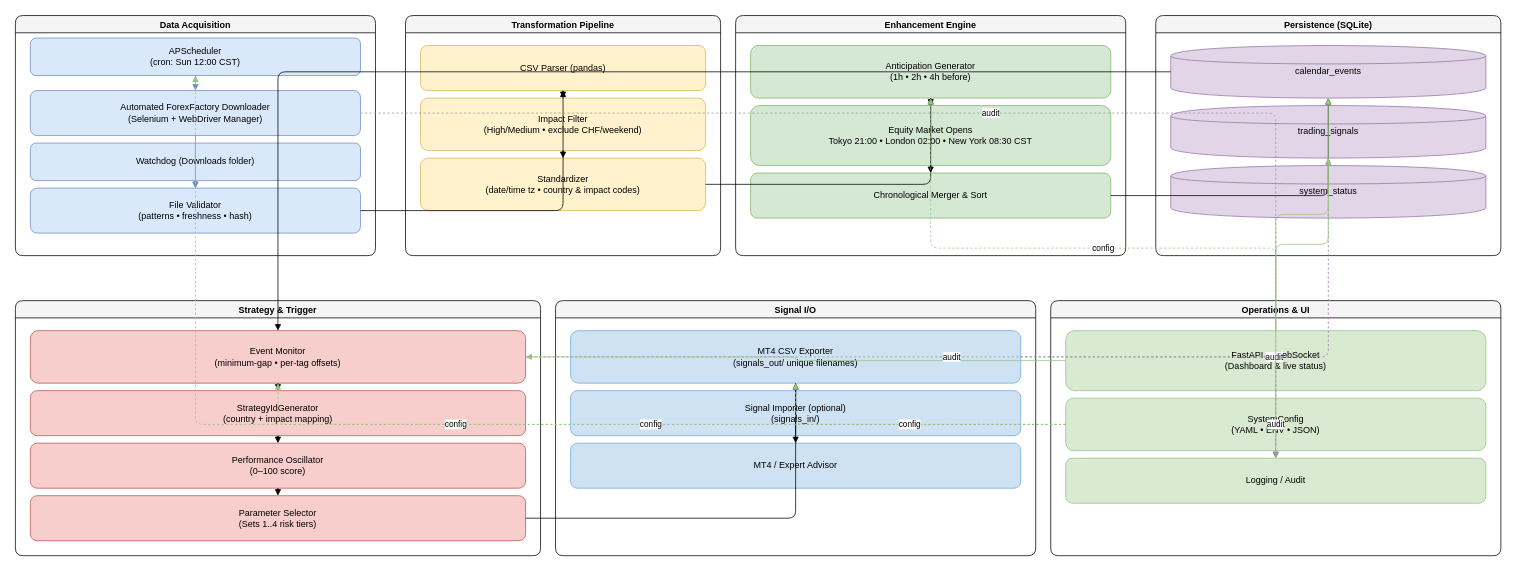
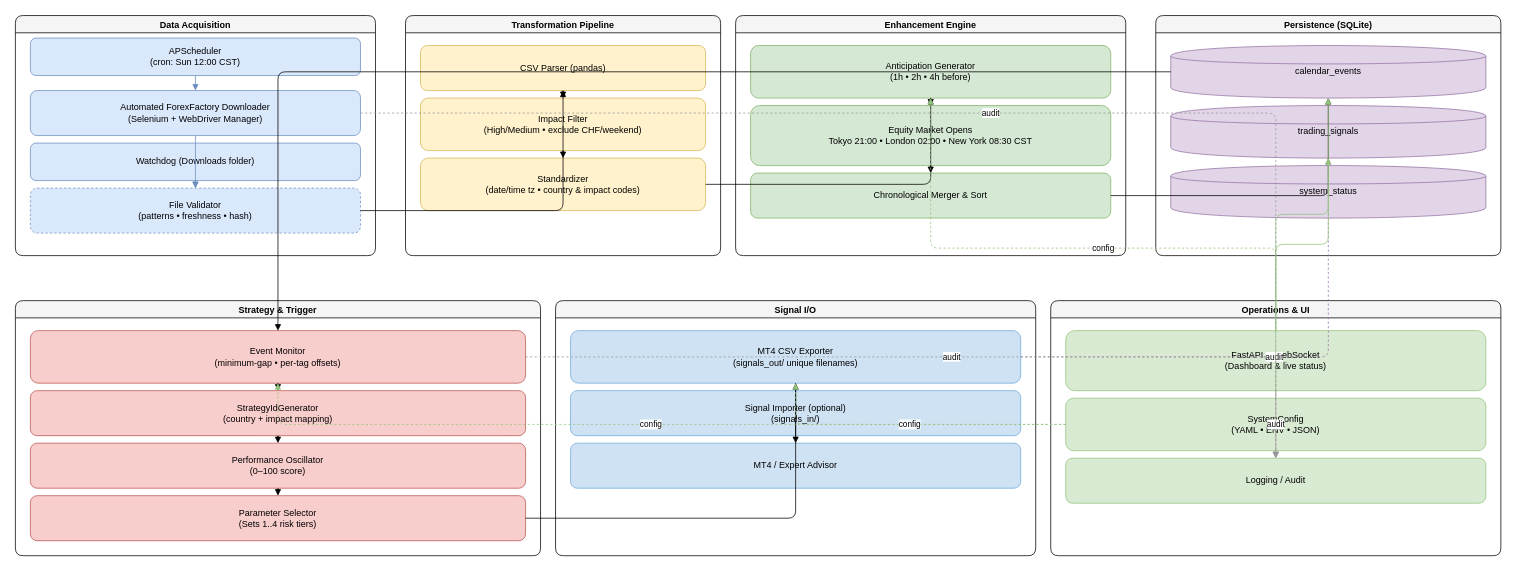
node "File Validator (patterns • freshness • hash)": style solid -> dashed
edge "SystemConfig (YAML • ENV • JSON)" -> "APScheduler (cron: Sun 12:00 CST)": removed, label "config"
edge "FastAPI + WebSocket (Dashboard & live status)" -> "Event Monitor (minimum-gap • per-tag offsets)": removed
